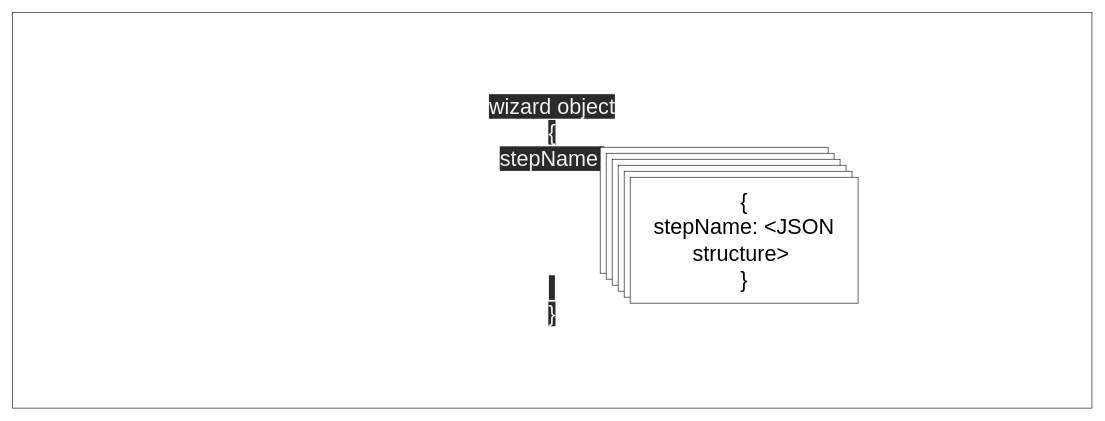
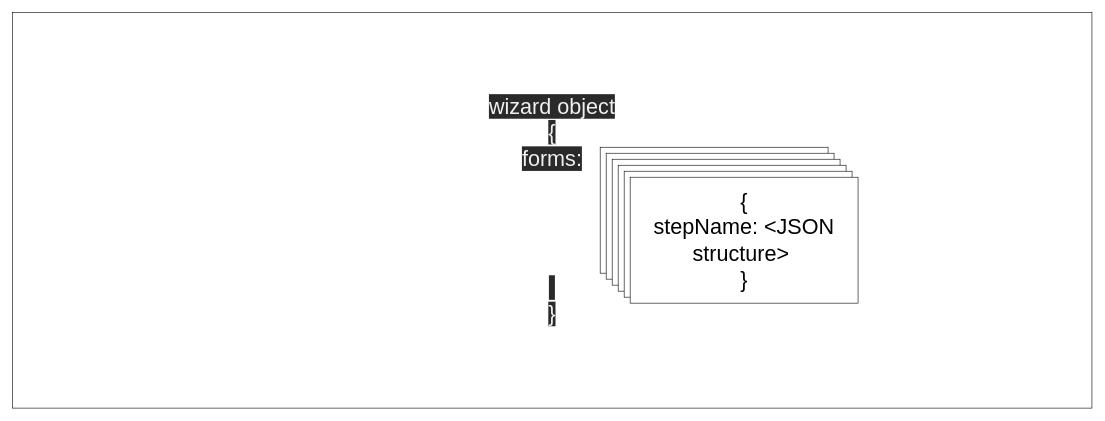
node "wizard object{stepName: }": label "wizard object{stepName: }" -> "wizard object{forms: }"
